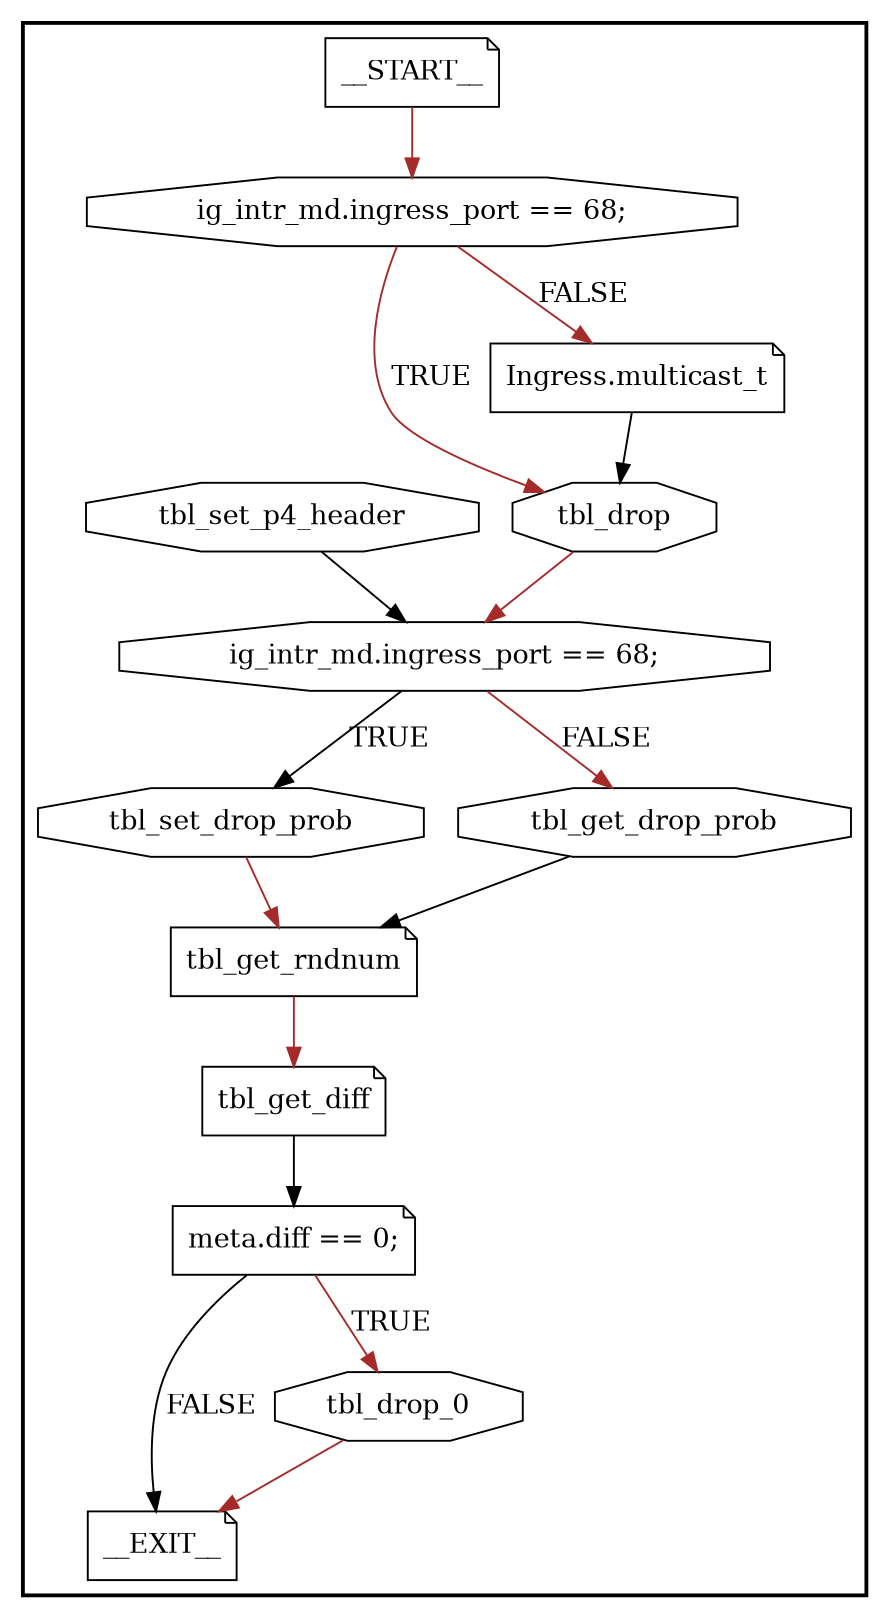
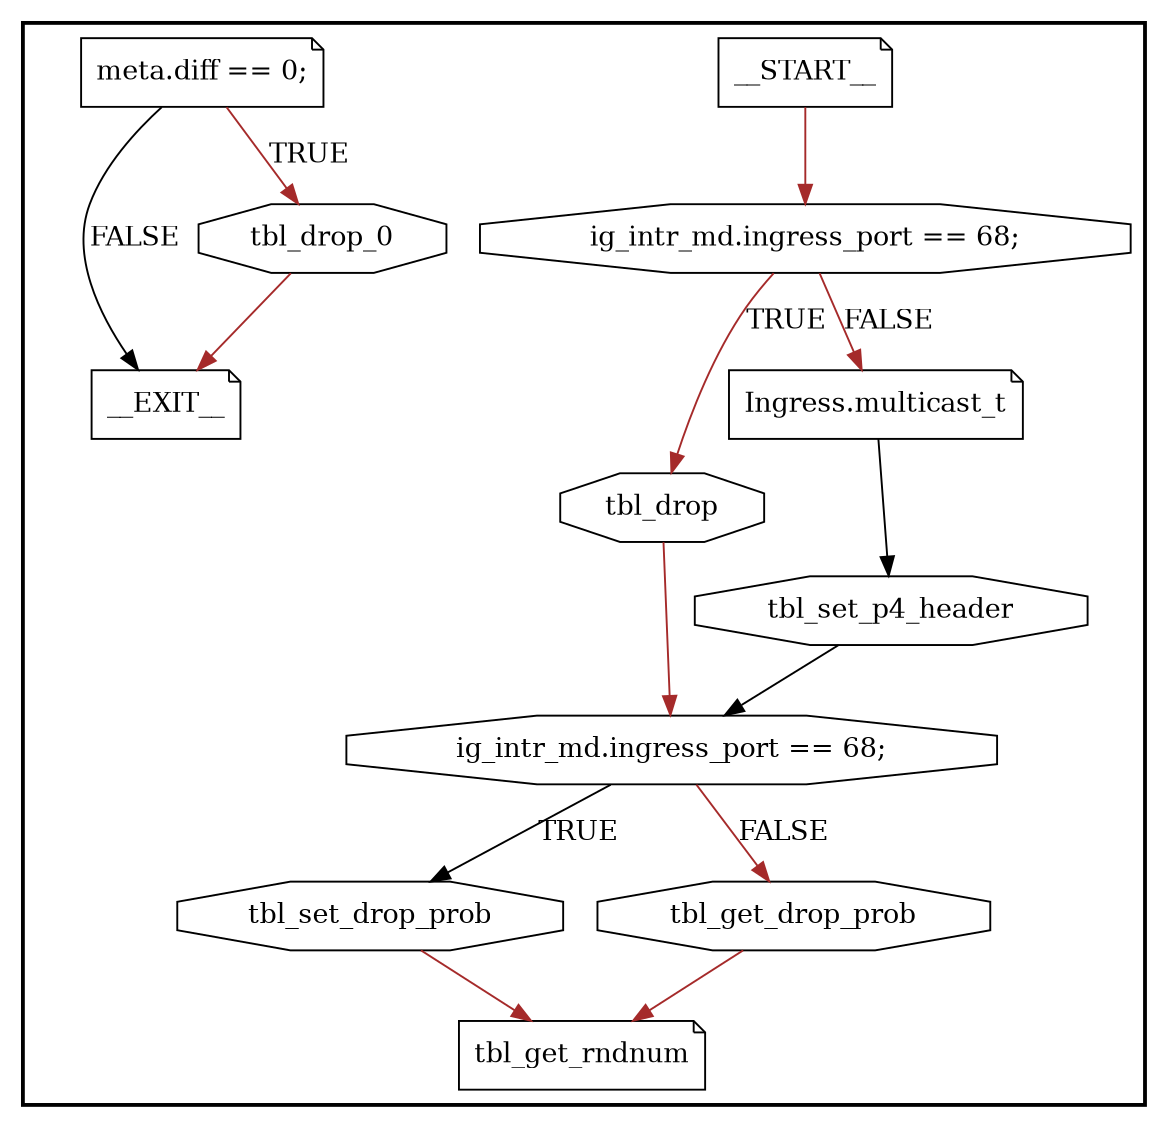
edge "Ingress.multicast_t" -> "tbl_drop": now "Ingress.multicast_t" -> "tbl_set_p4_header"
edge "tbl_get_drop_prob" -> "tbl_get_rndnum": color black -> brown
node "tbl_get_diff": removed
